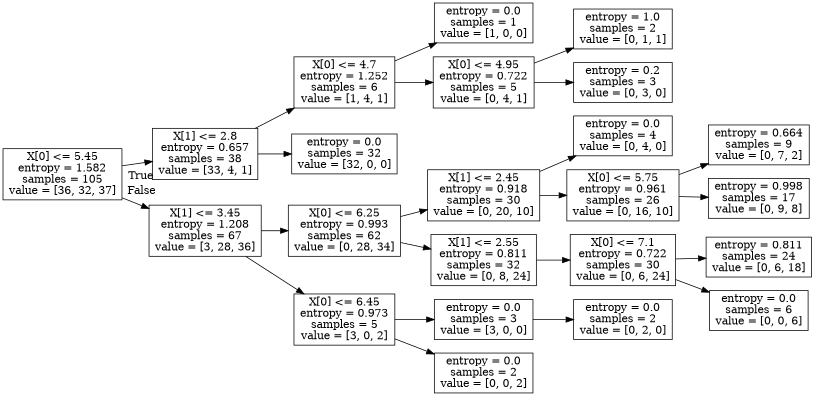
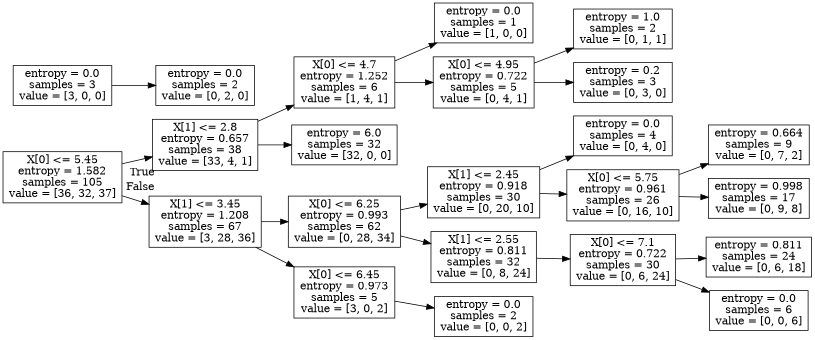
node "entropy = 0.0 samples = 32 value = [32, 0, 0]": label "entropy = 0.0 samples = 32 value = [32, 0, 0]" -> "entropy = 6.0 samples = 32 value = [32, 0, 0]"
edge "X[0] <= 6.45 entropy = 0.973 samples = 5 value = [3, 0, 2]" -> "entropy = 0.0 samples = 3 value = [3, 0, 0]": removed
